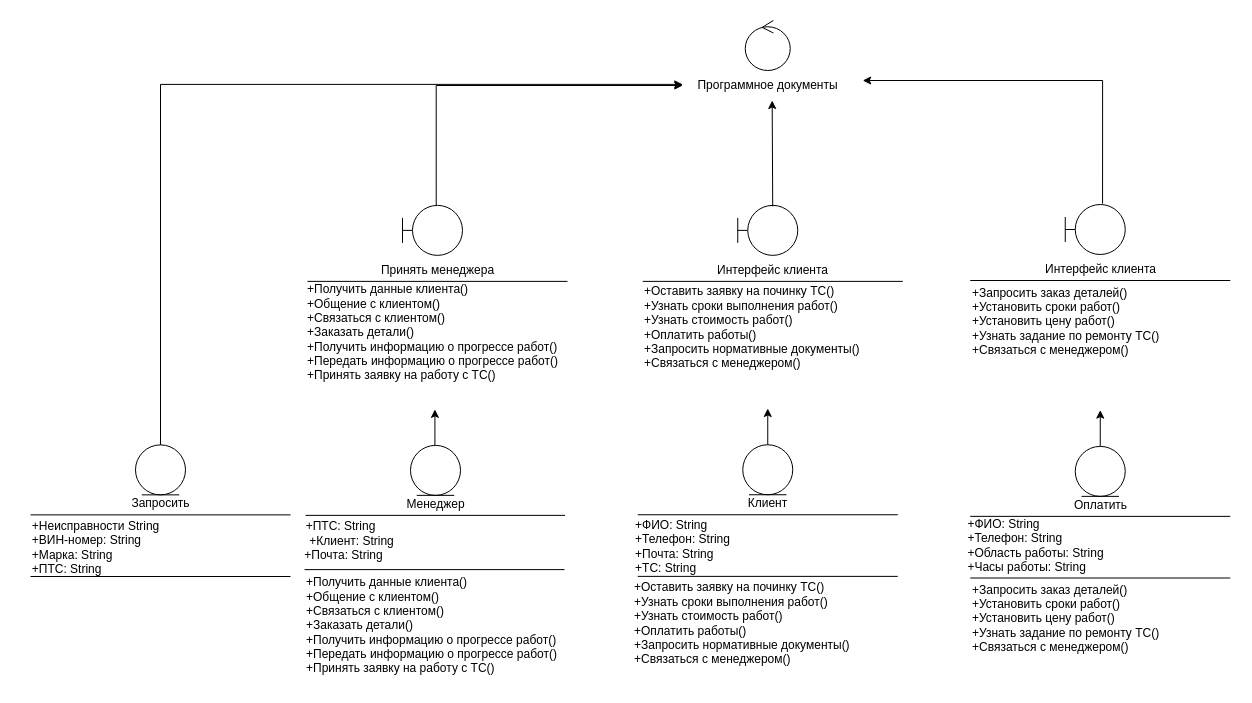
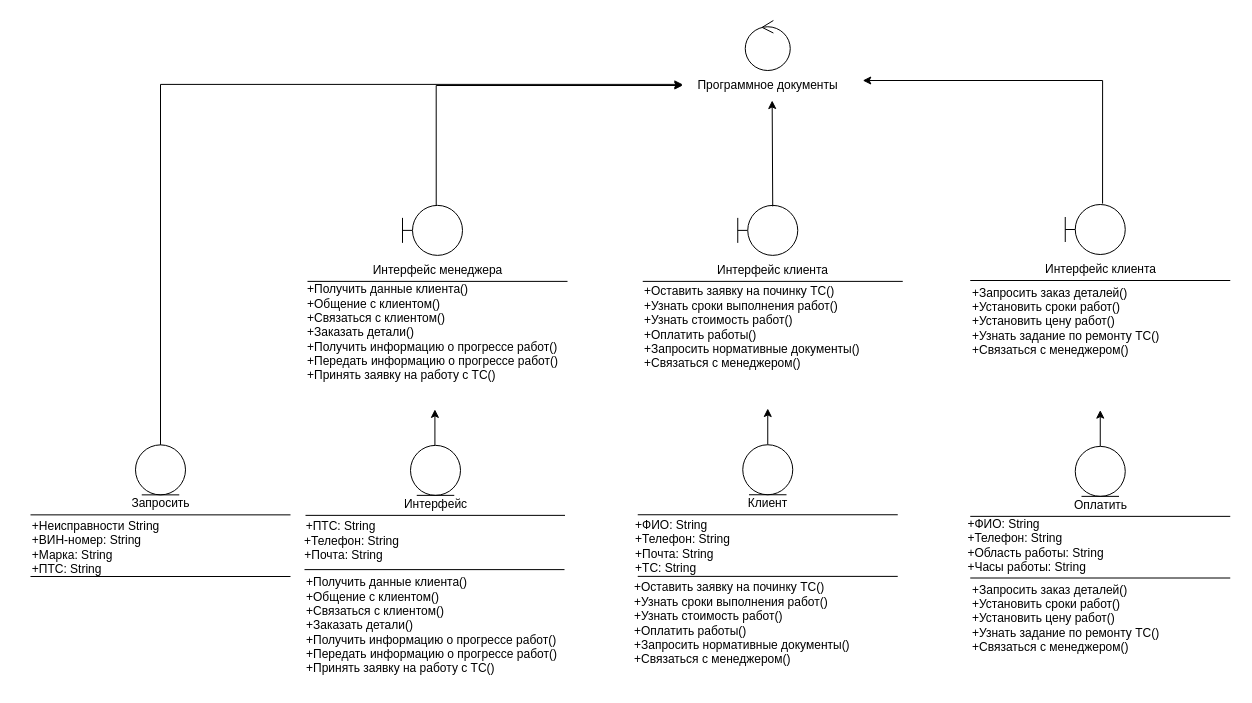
node "Принять менеджера": label "Принять менеджера" -> "Интерфейс менеджера"
node "Менеджер": label "Менеджер" -> "Интерфейс"
node "+Клиент: String": label "+Клиент: String" -> "+Телефон: String"
